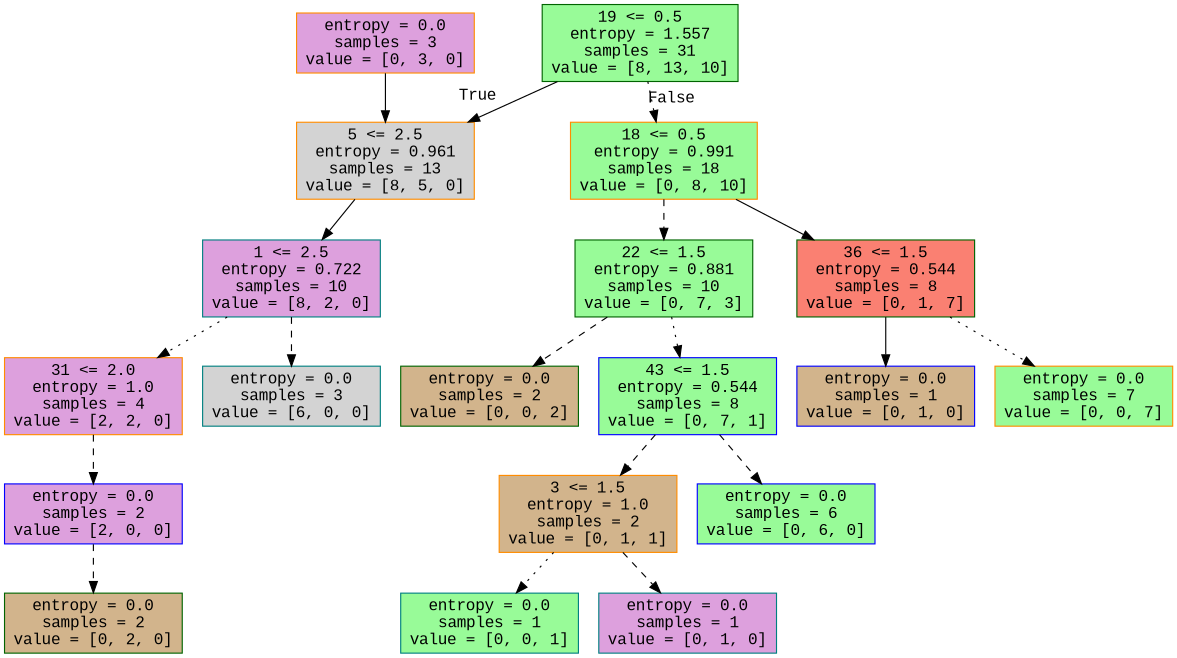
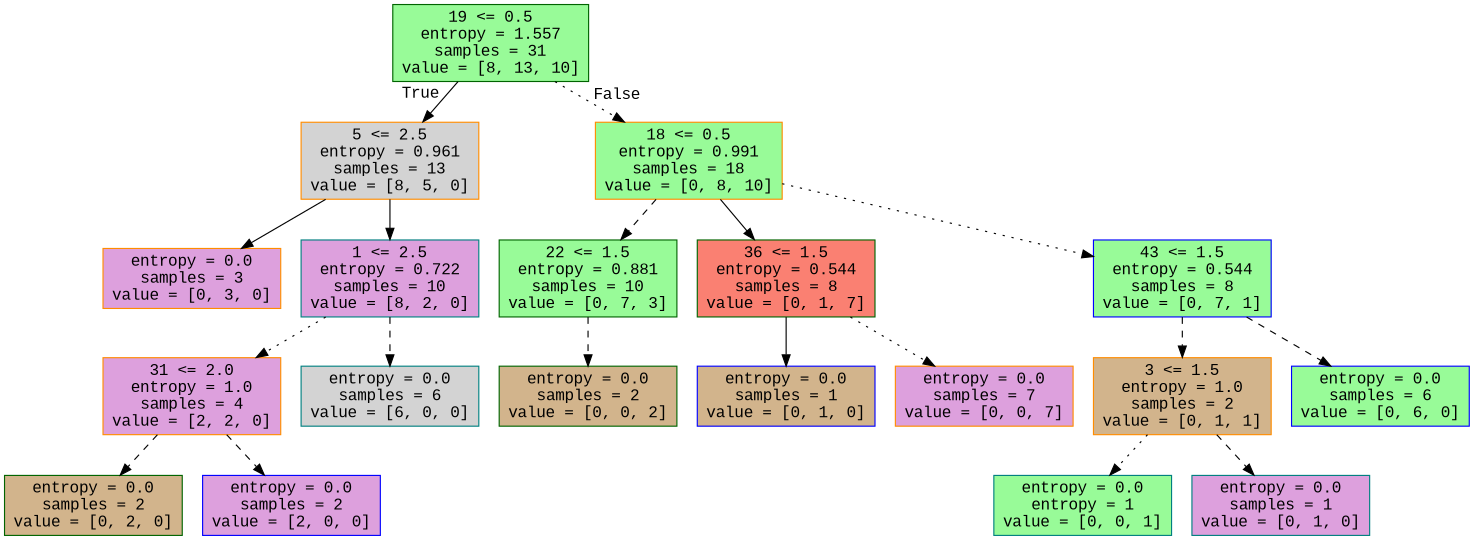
edge "entropy = 0.0 samples = 3 value = [0, 3, 0]" -> "5 <= 2.5 entropy = 0.961 samples = 13 value = [8, 5, 0]": reversed
edge "22 <= 1.5 entropy = 0.881 samples = 10 value = [0, 7, 3]" -> "43 <= 1.5 entropy = 0.544 samples = 8 value = [0, 7, 1]": now "18 <= 0.5 entropy = 0.991 samples = 18 value = [0, 8, 10]" -> "43 <= 1.5 entropy = 0.544 samples = 8 value = [0, 7, 1]"
node "entropy = 0.0 samples = 3 value = [6, 0, 0]": label "entropy = 0.0 samples = 3 value = [6, 0, 0]" -> "entropy = 0.0 samples = 6 value = [6, 0, 0]"
node "entropy = 0.0 samples = 7 value = [0, 0, 7]": fillcolor palegreen -> plum
edge "entropy = 0.0 samples = 2 value = [2, 0, 0]" -> "entropy = 0.0 samples = 2 value = [0, 2, 0]": now "31 <= 2.0 entropy = 1.0 samples = 4 value = [2, 2, 0]" -> "entropy = 0.0 samples = 2 value = [0, 2, 0]"
node "entropy = 0.0 samples = 1 value = [0, 0, 1]": label "entropy = 0.0 samples = 1 value = [0, 0, 1]" -> "entropy = 0.0 entropy = 1 value = [0, 0, 1]"
